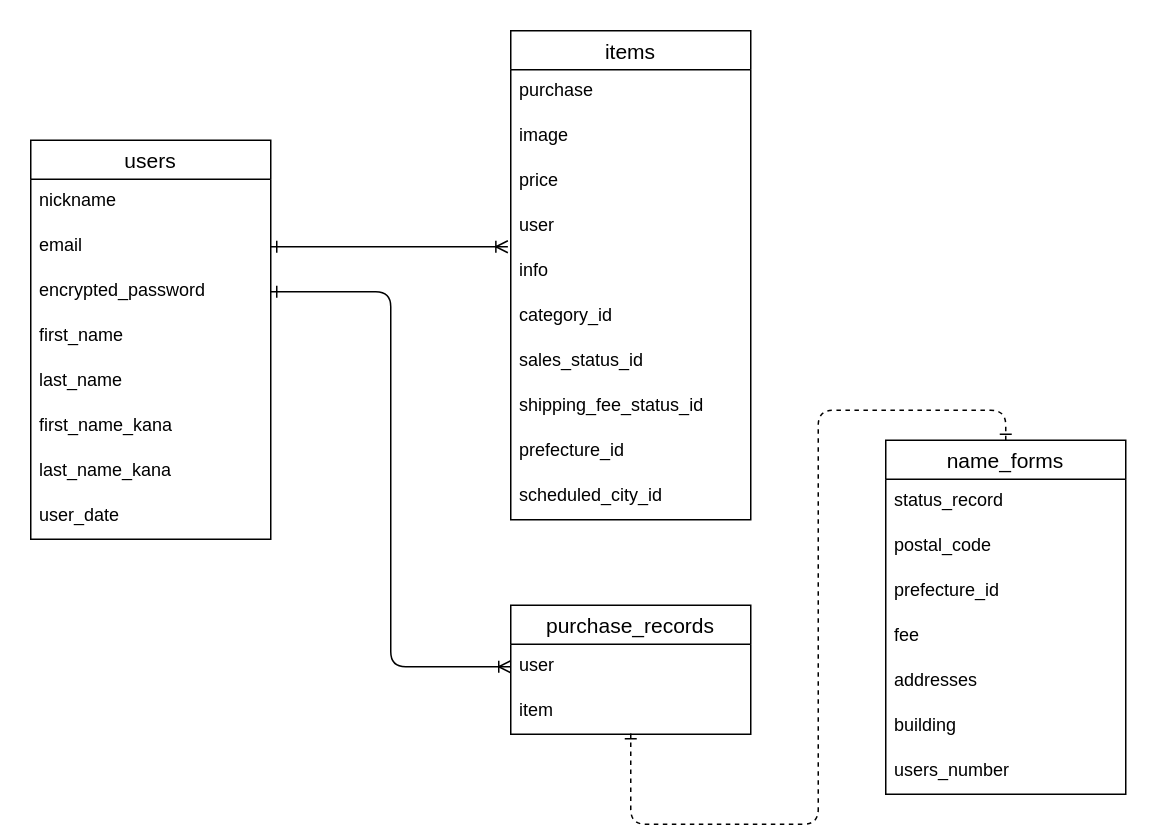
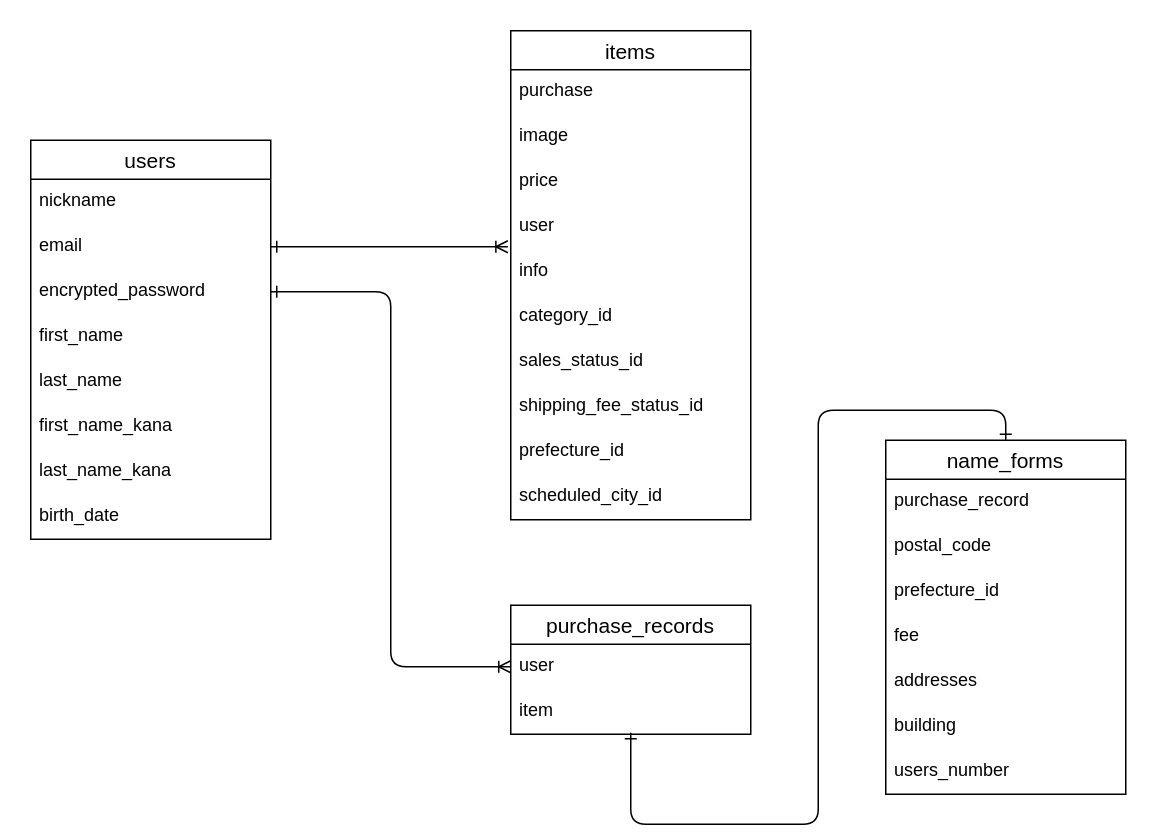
node "status_record": label "status_record" -> "purchase_record"
node "user_date": label "user_date" -> "birth_date"
edge "name_forms" -- "item": style dashed -> solid
